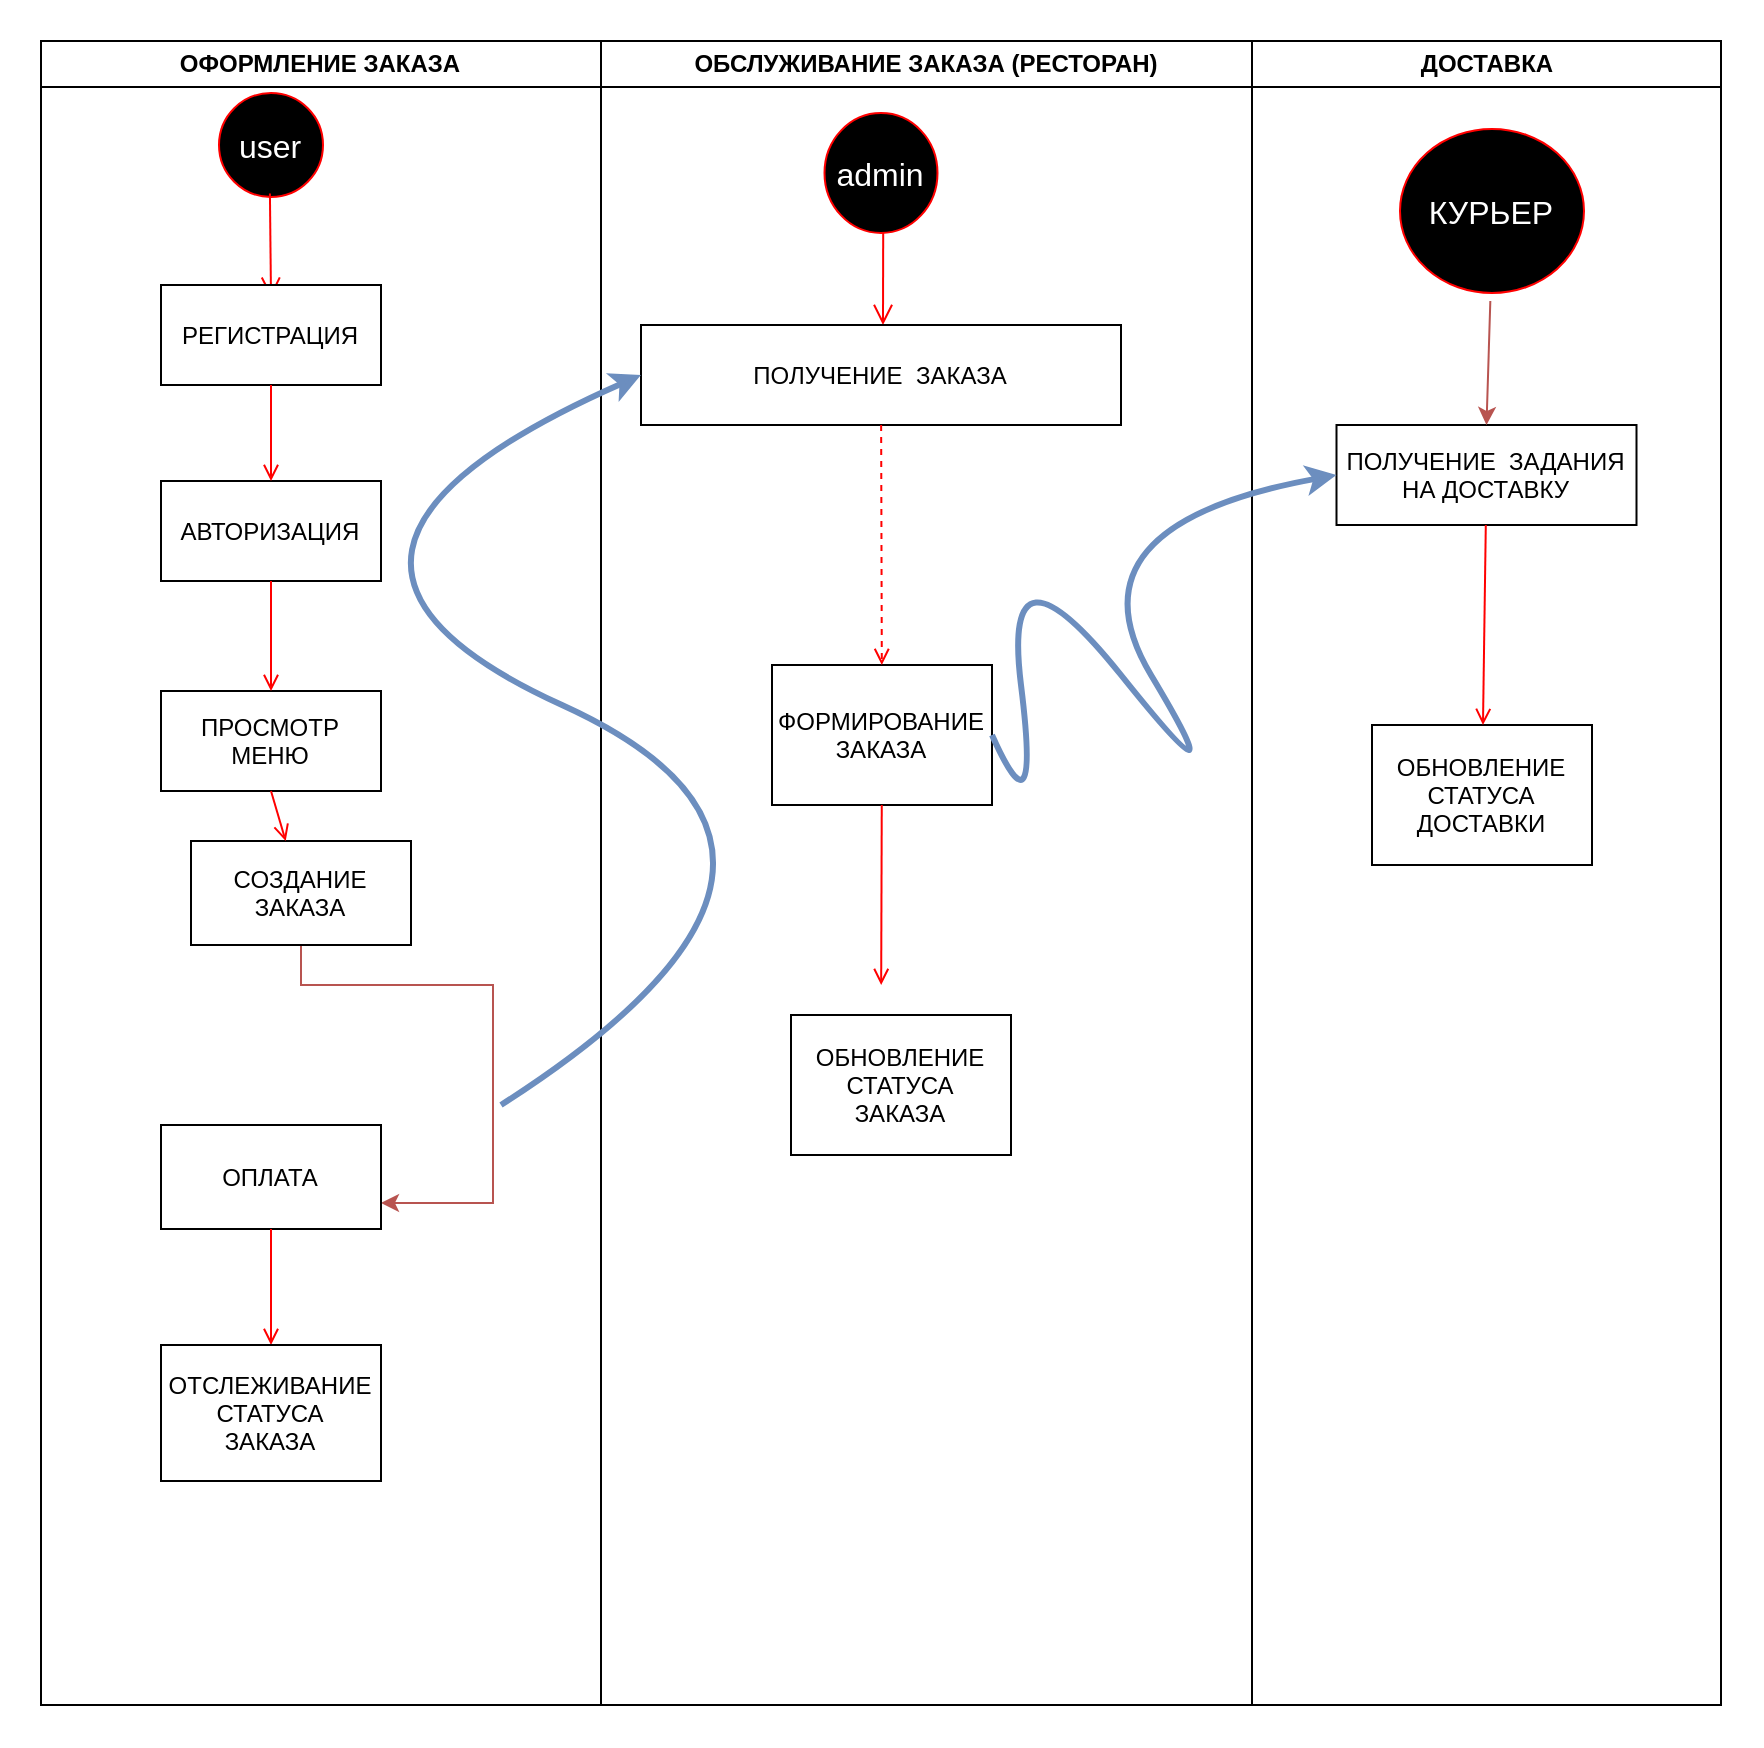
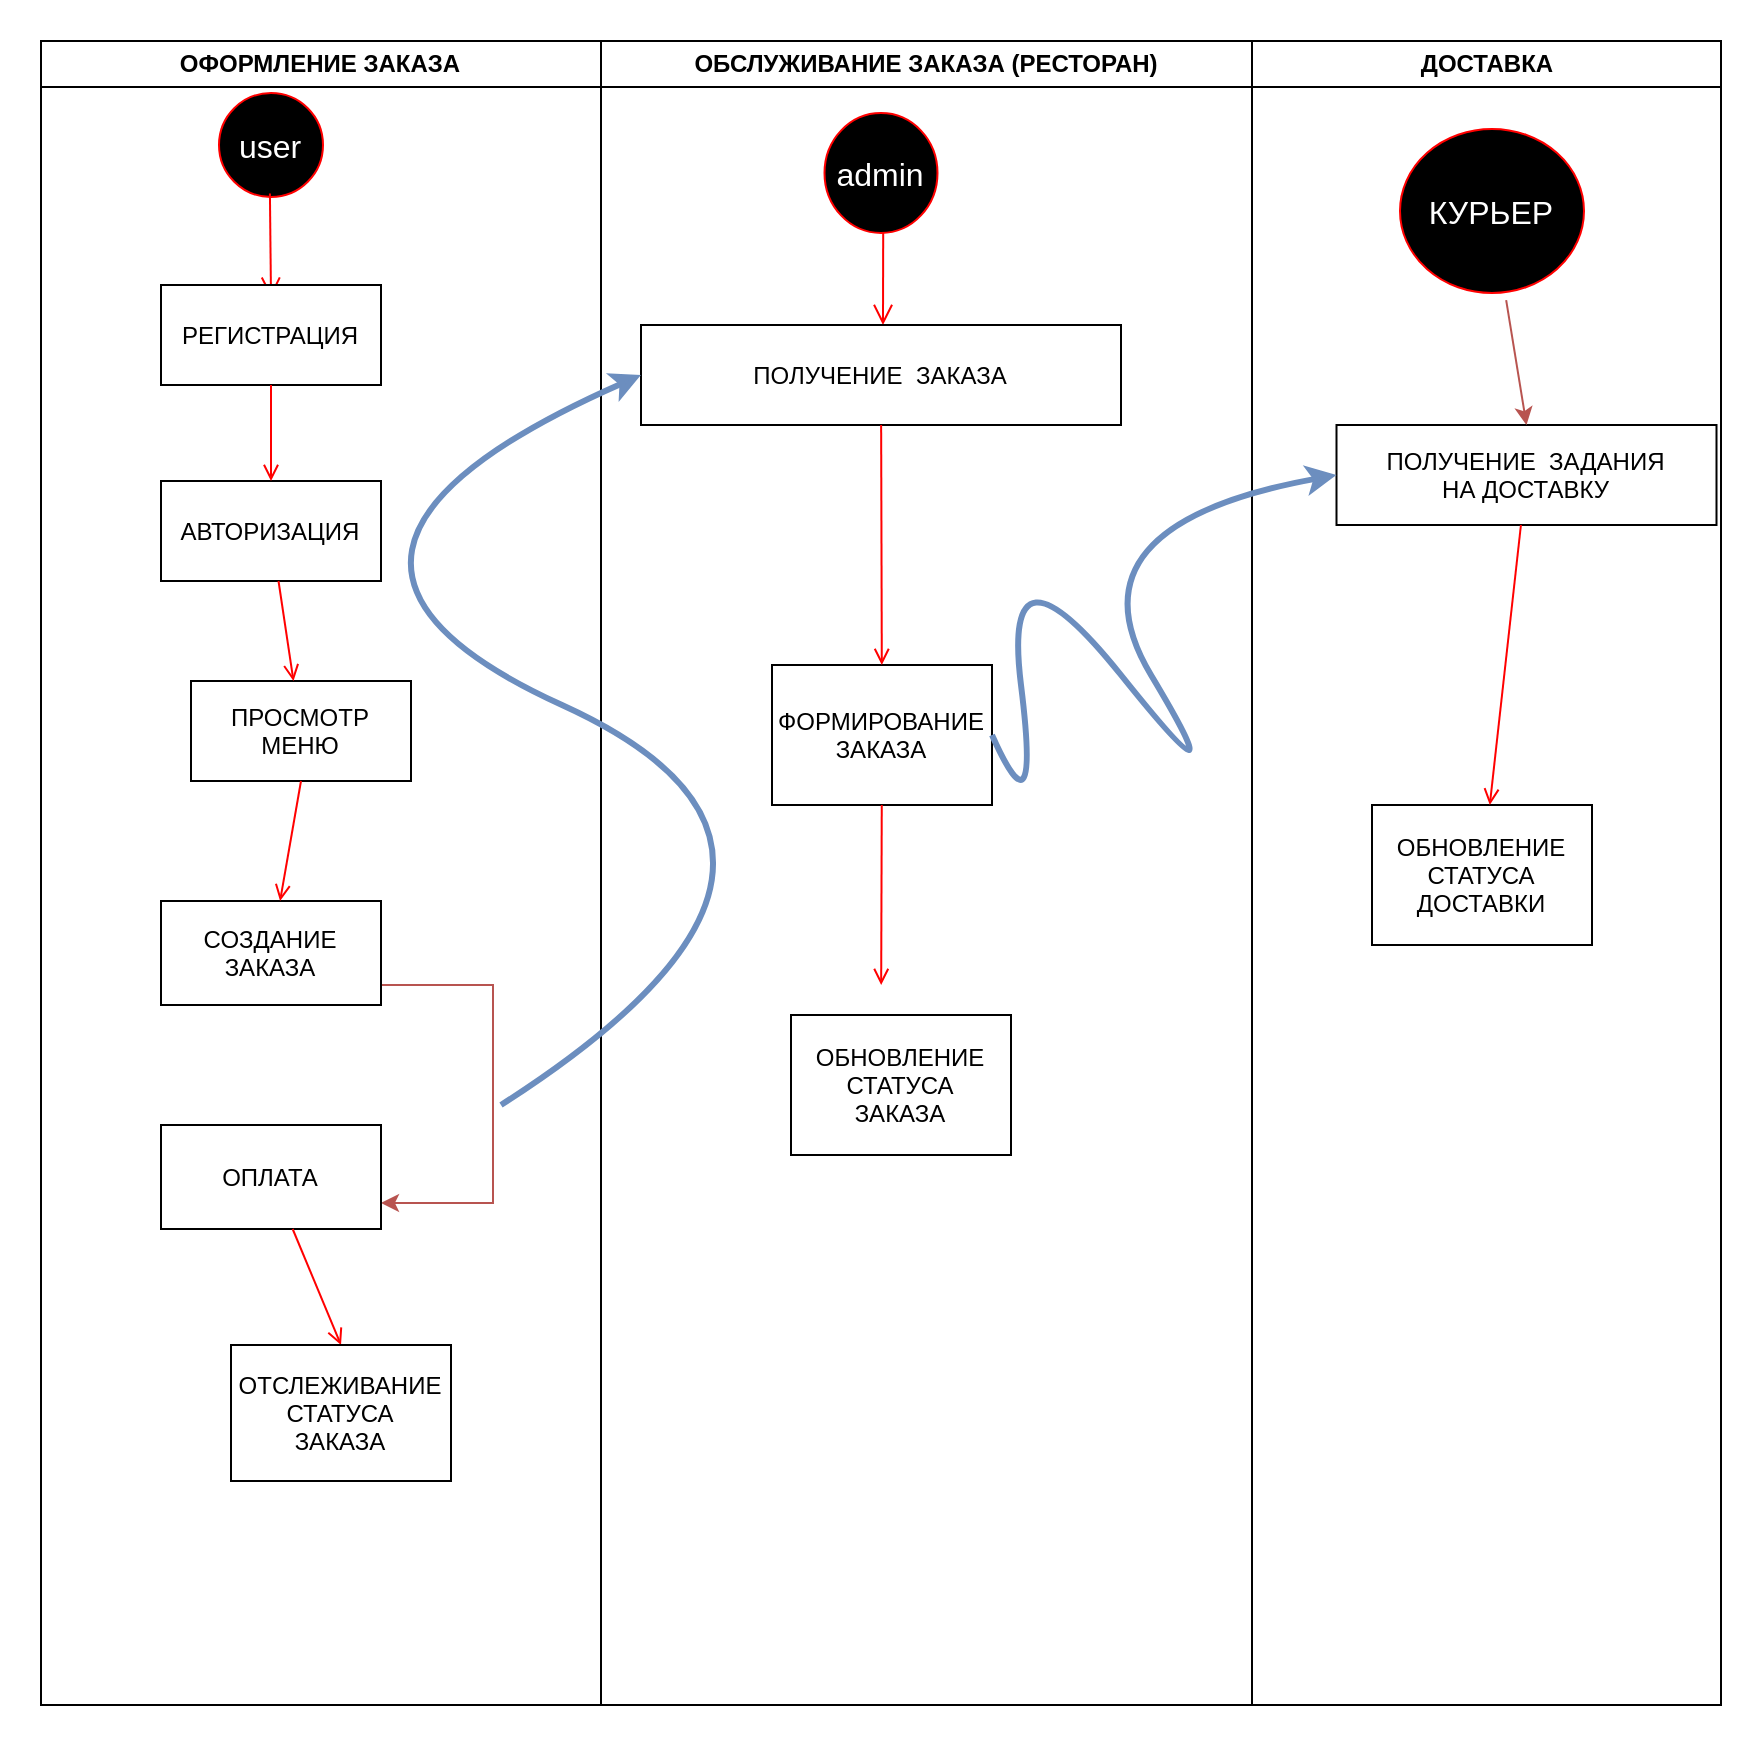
node "ПОЛУЧЕНИЕ ЗАДАНИЯ НА ДОСТАВКУ": size 300x100 -> 380x100
edge "ПОЛУЧЕНИЕ ЗАКАЗА" -> "ФОРМИРОВАНИЕ ЗАКАЗА": style dashed -> solid
node "ПРОСМОТР МЕНЮ": moved (271, 741) -> (301, 731)
node "ОБНОВЛЕНИЕ СТАТУСА ДОСТАВКИ": moved (1482, 795) -> (1482, 875)
node "СОЗДАНИЕ ЗАКАЗА": moved (301, 893) -> (271, 953)
node "ОТСЛЕЖИВАНИЕ СТАТУСА ЗАКАЗА": moved (271, 1413) -> (341, 1413)
